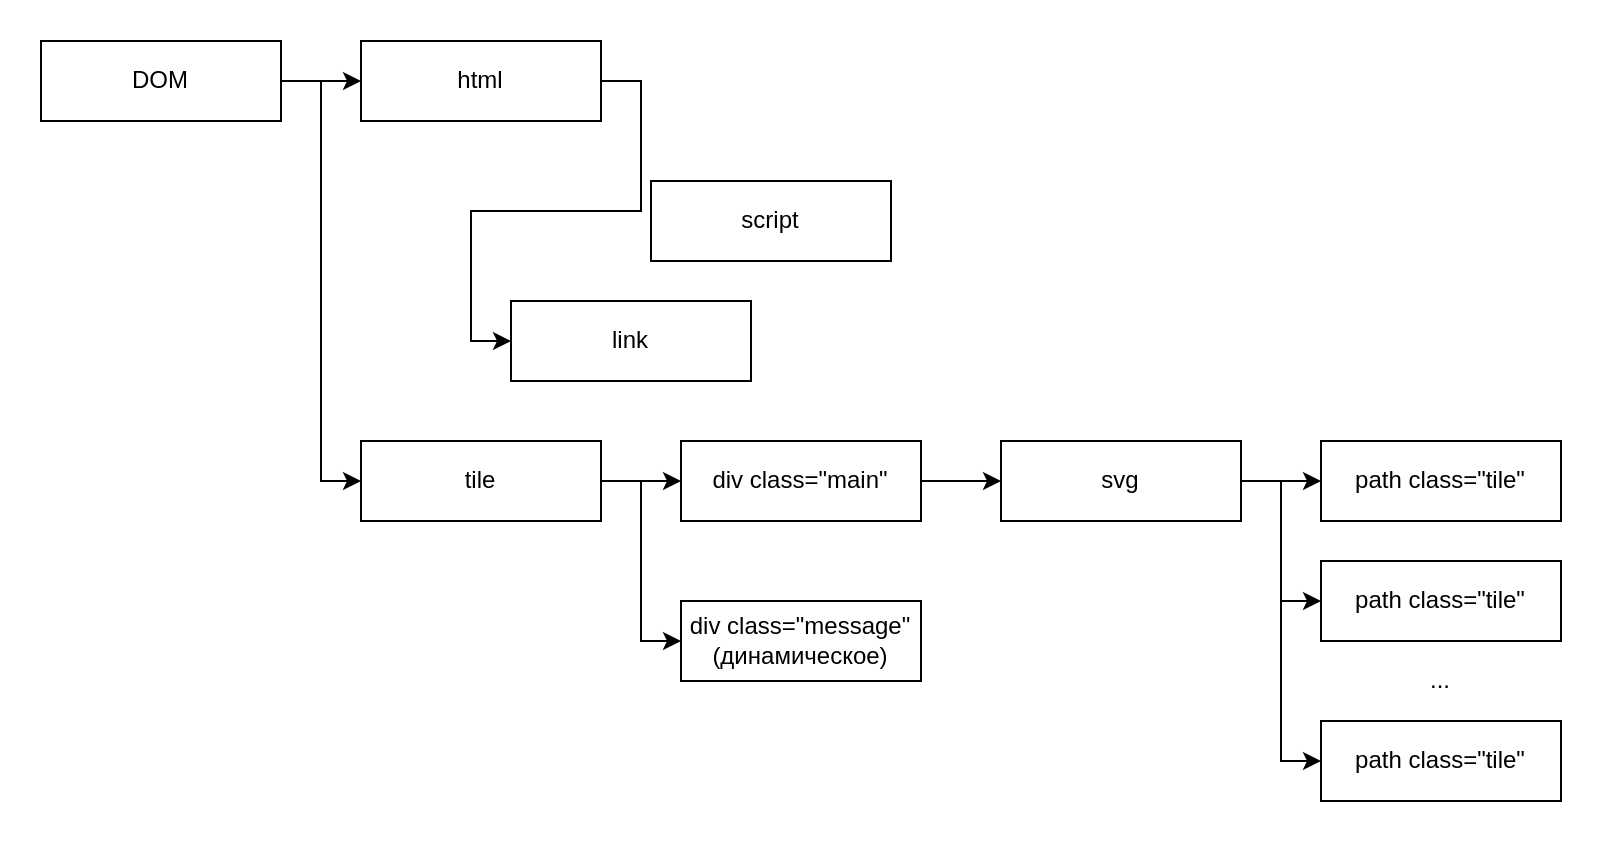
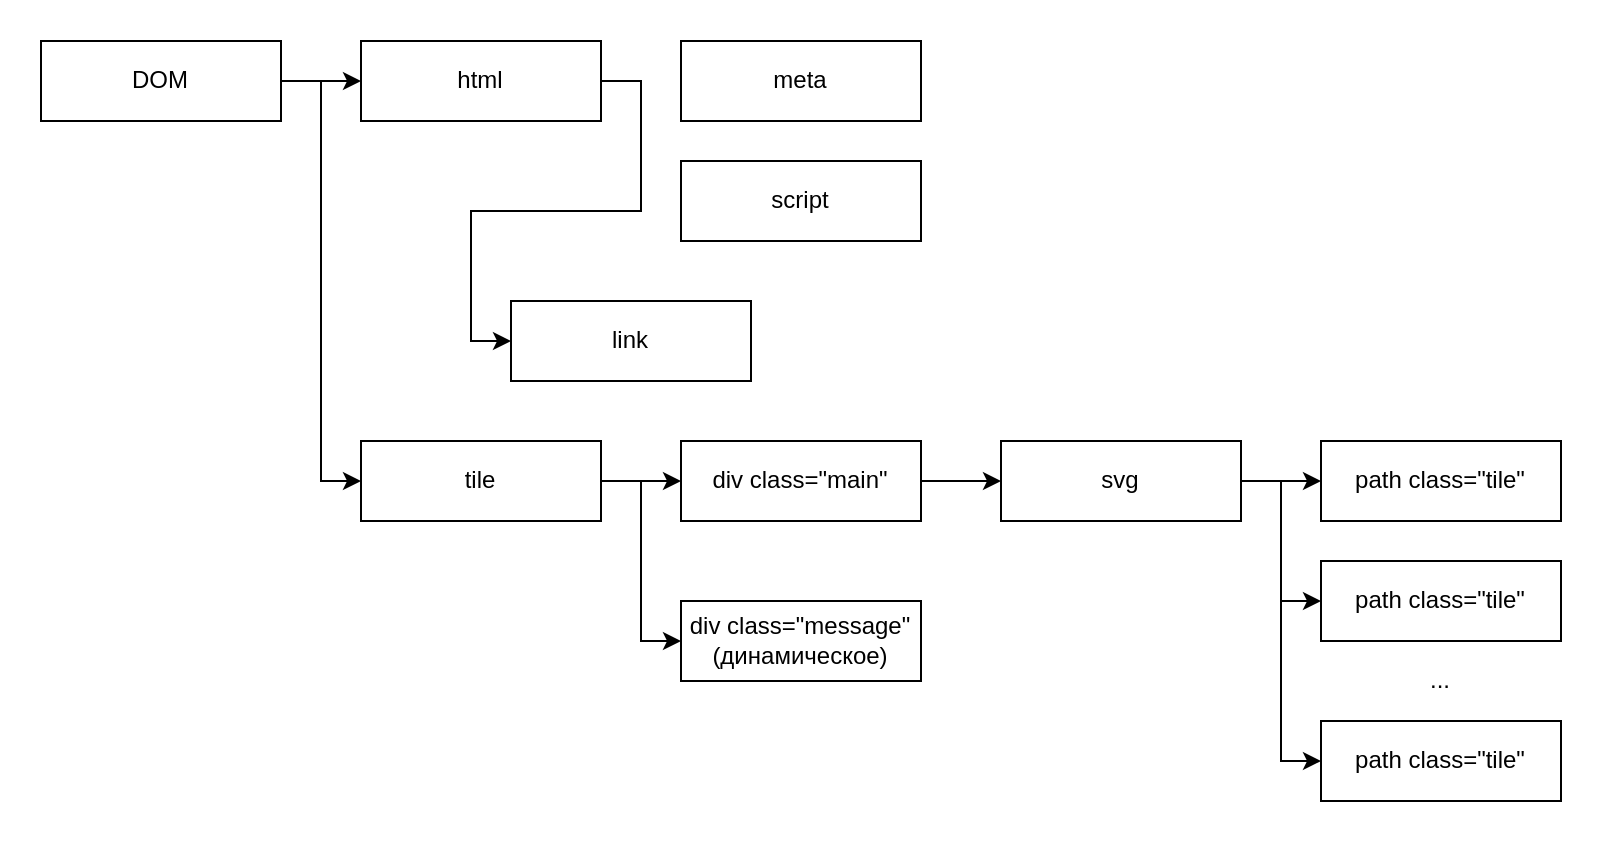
node "meta": added
node "script": moved (771, 221) -> (801, 201)
